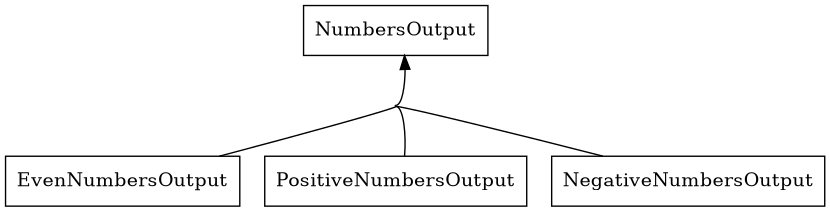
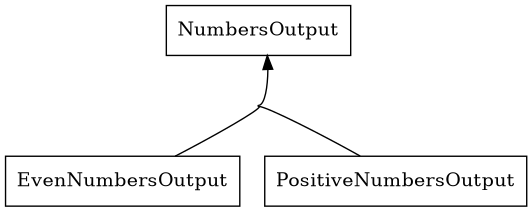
node "NegativeNumbersOutput": removed
